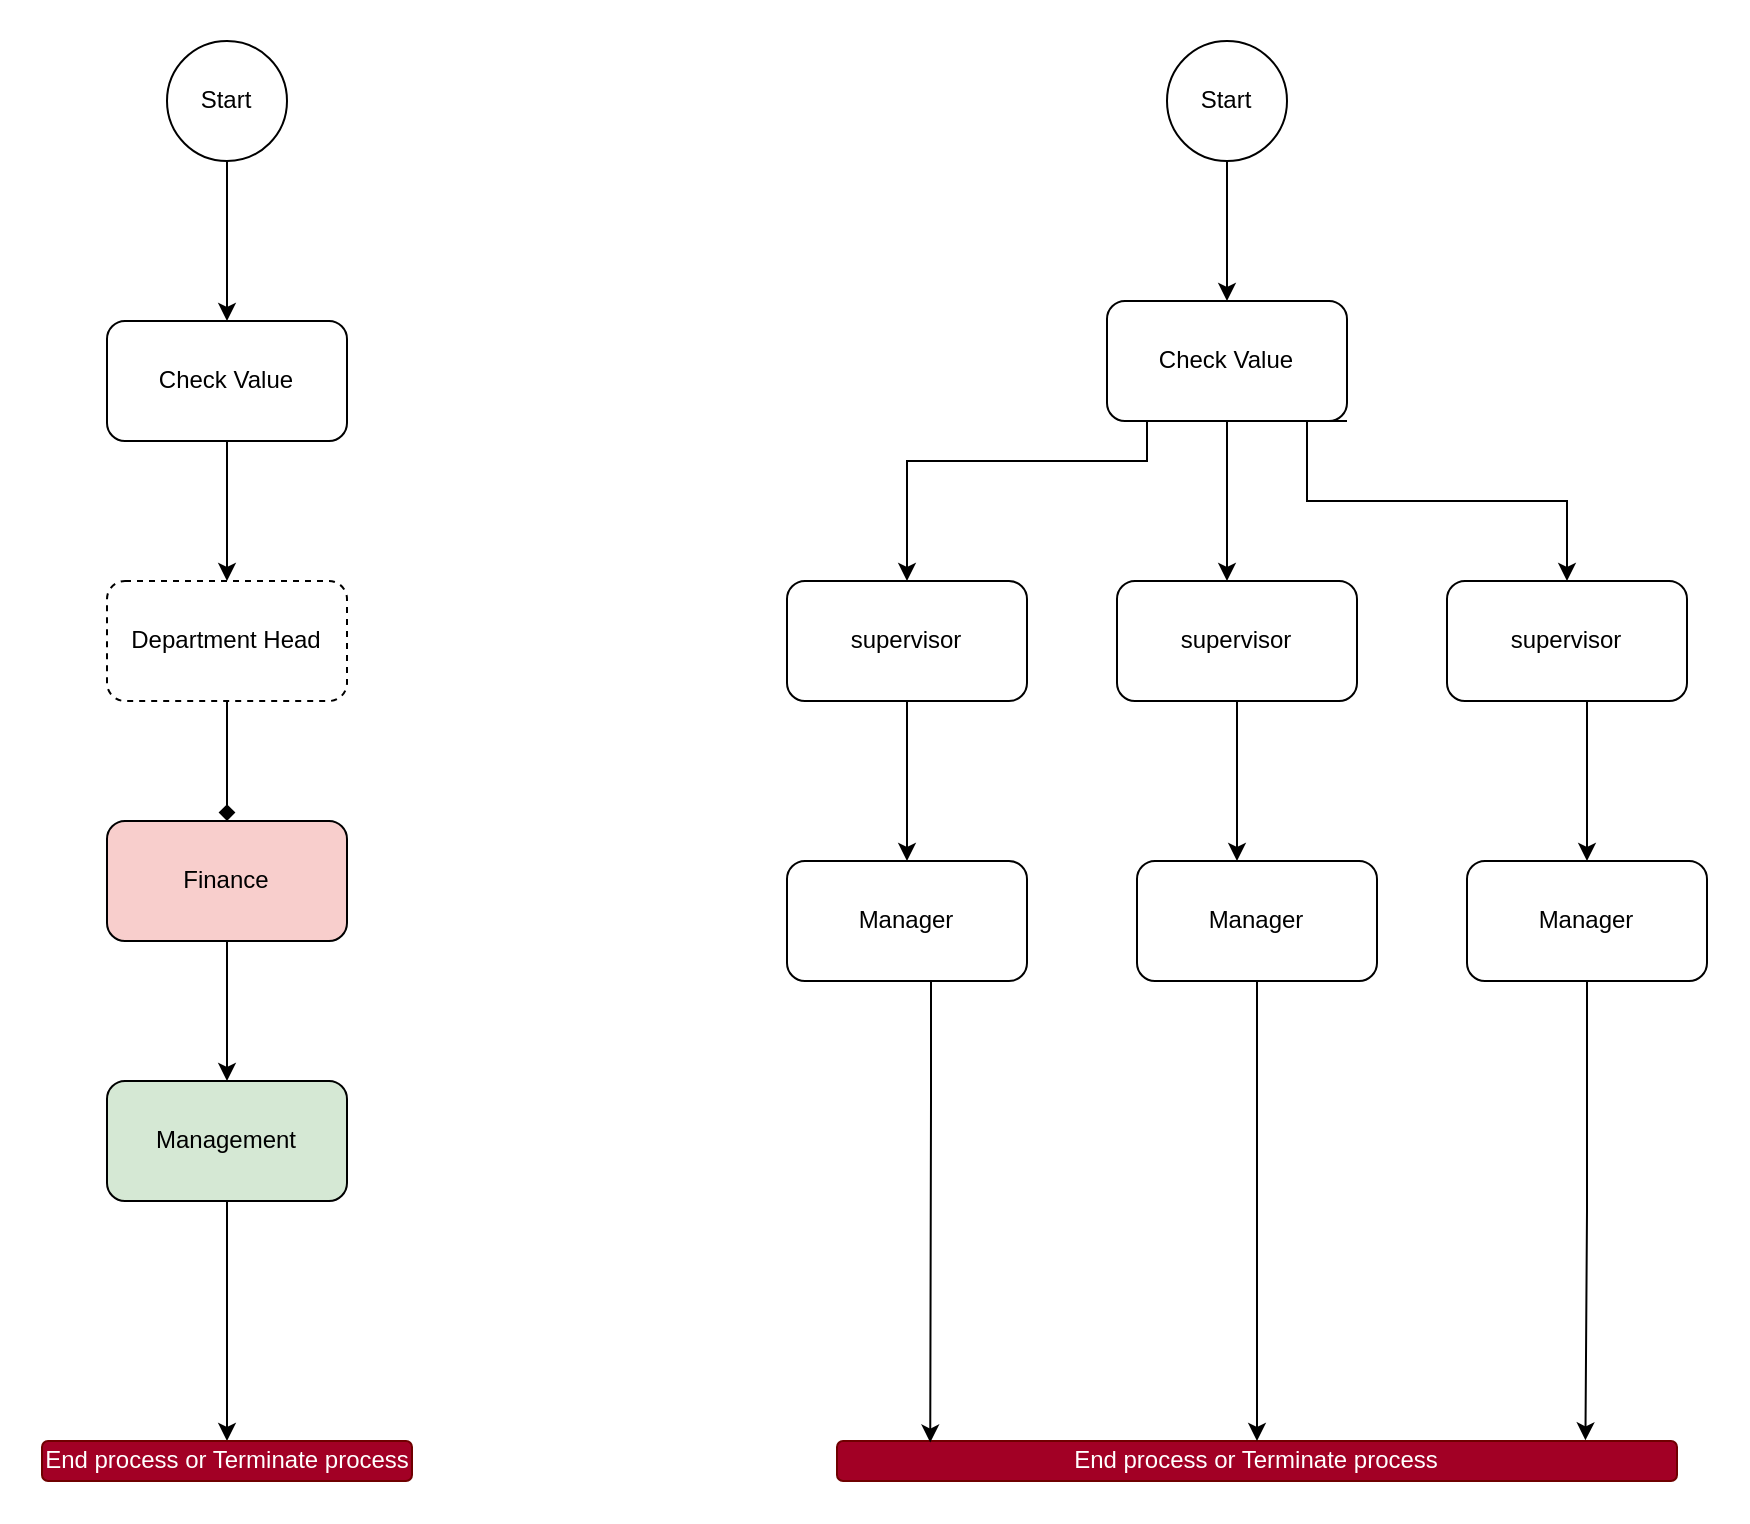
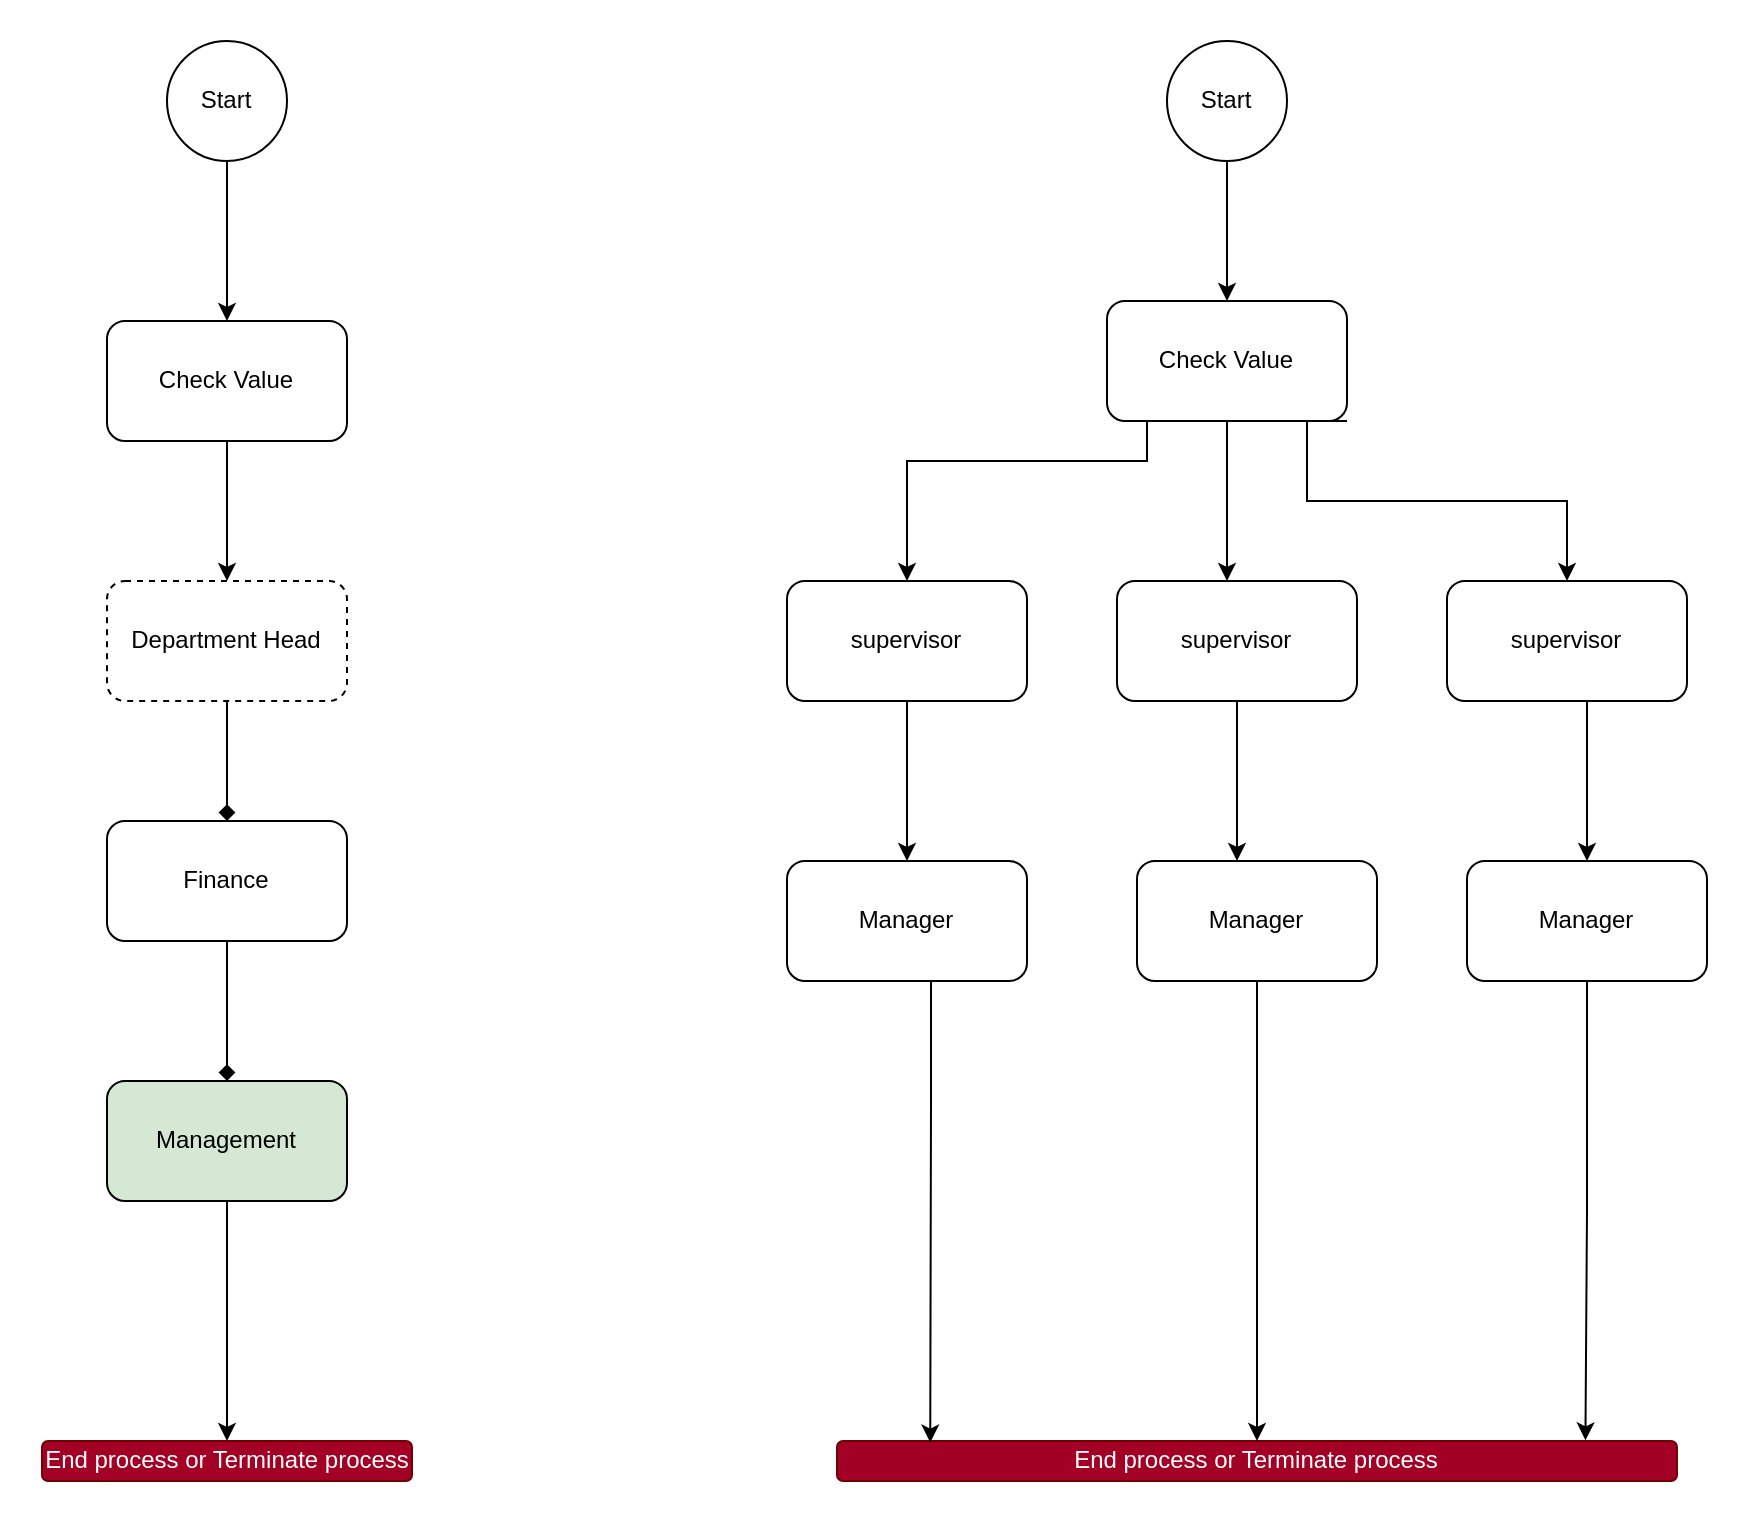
node "Finance": fillcolor #f8cecc -> #ffffff
edge "Finance" -> "Management": arrowhead classic -> diamond
